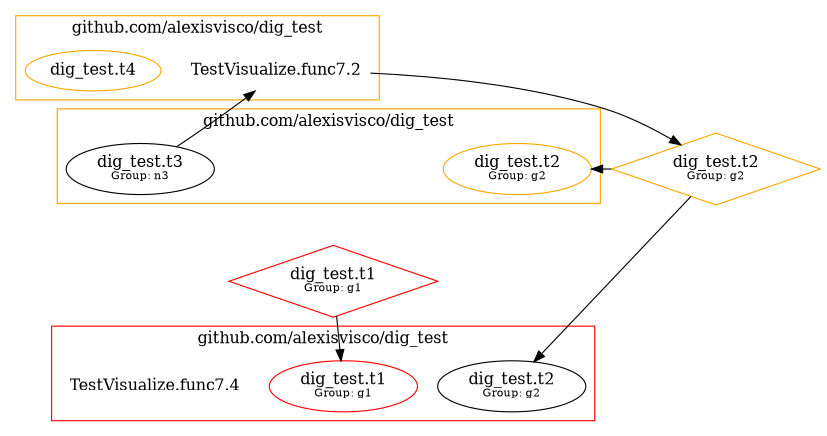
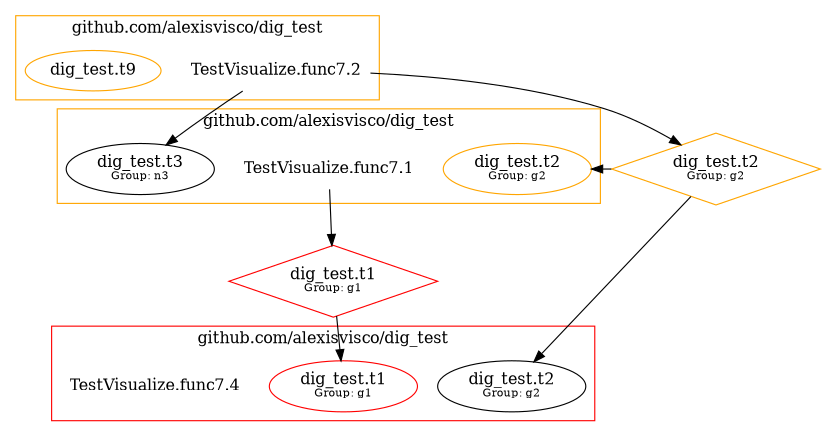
node "dig_test.t4": label "dig_test.t4" -> "dig_test.t9"
edge "dig_test.t3" -> "TestVisualize.func7.2": reversed
node "TestVisualize.func7.1": added
